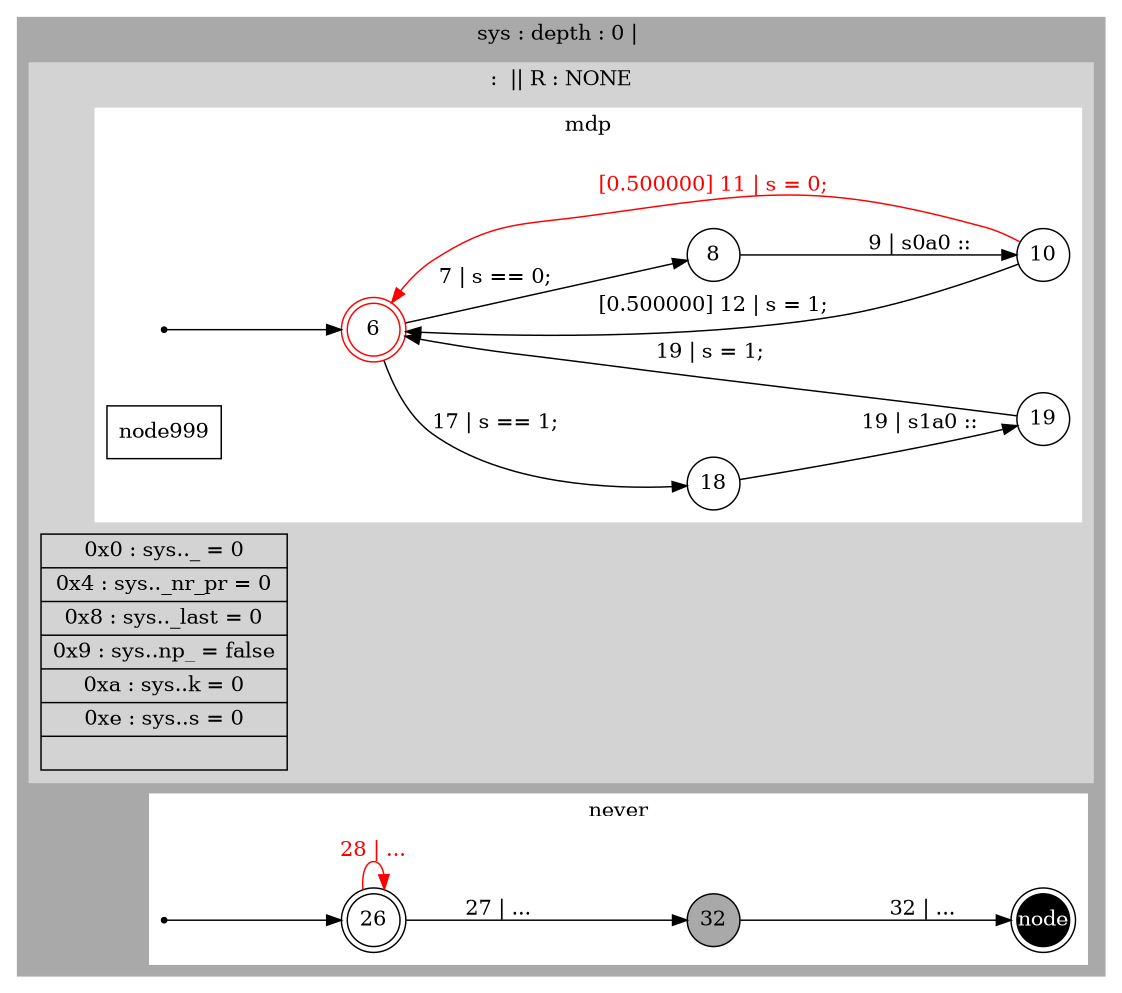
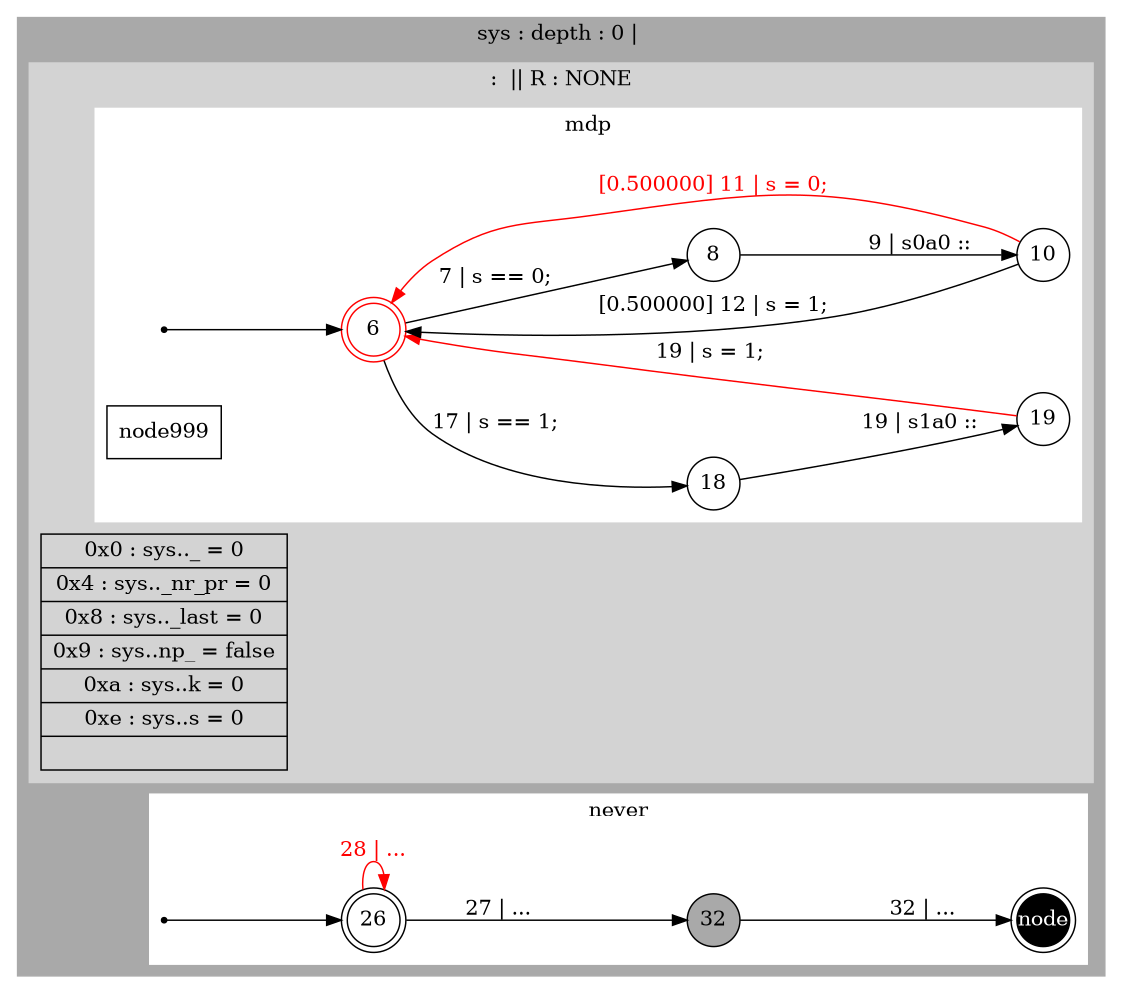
edge "19" -> "6": color black -> red
